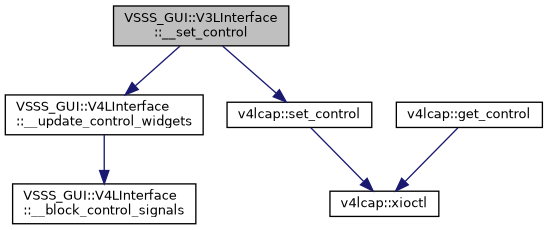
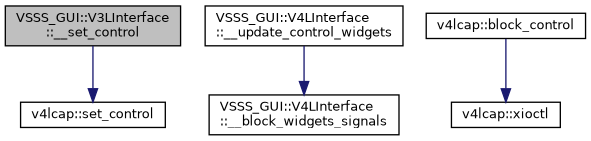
edge "VSSS_GUI::V3LInterface ::__set_control" -> "VSSS_GUI::V4LInterface ::__update_control_widgets": removed
node "v4lcap::get_control": label "v4lcap::get_control" -> "v4lcap::block_control"
edge "v4lcap::set_control" -> "v4lcap::xioctl": removed
node "VSSS_GUI::V4LInterface ::__block_control_signals": label "VSSS_GUI::V4LInterface ::__block_control_signals" -> "VSSS_GUI::V4LInterface ::__block_widgets_signals"
